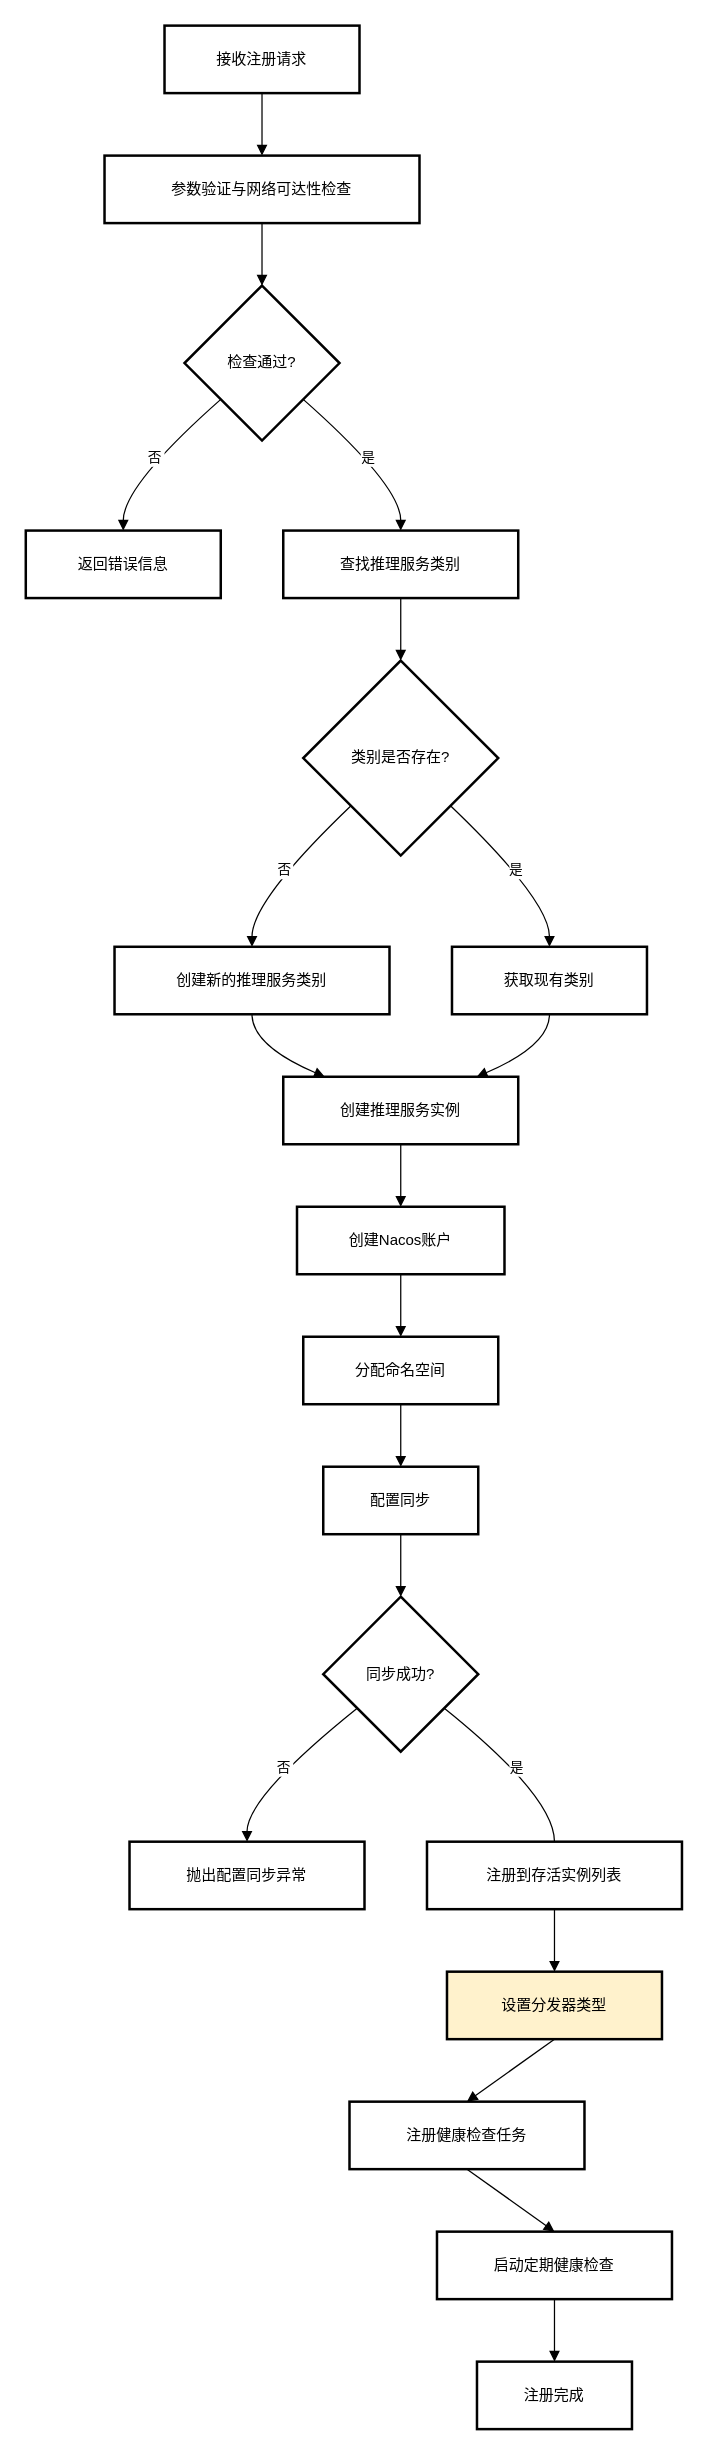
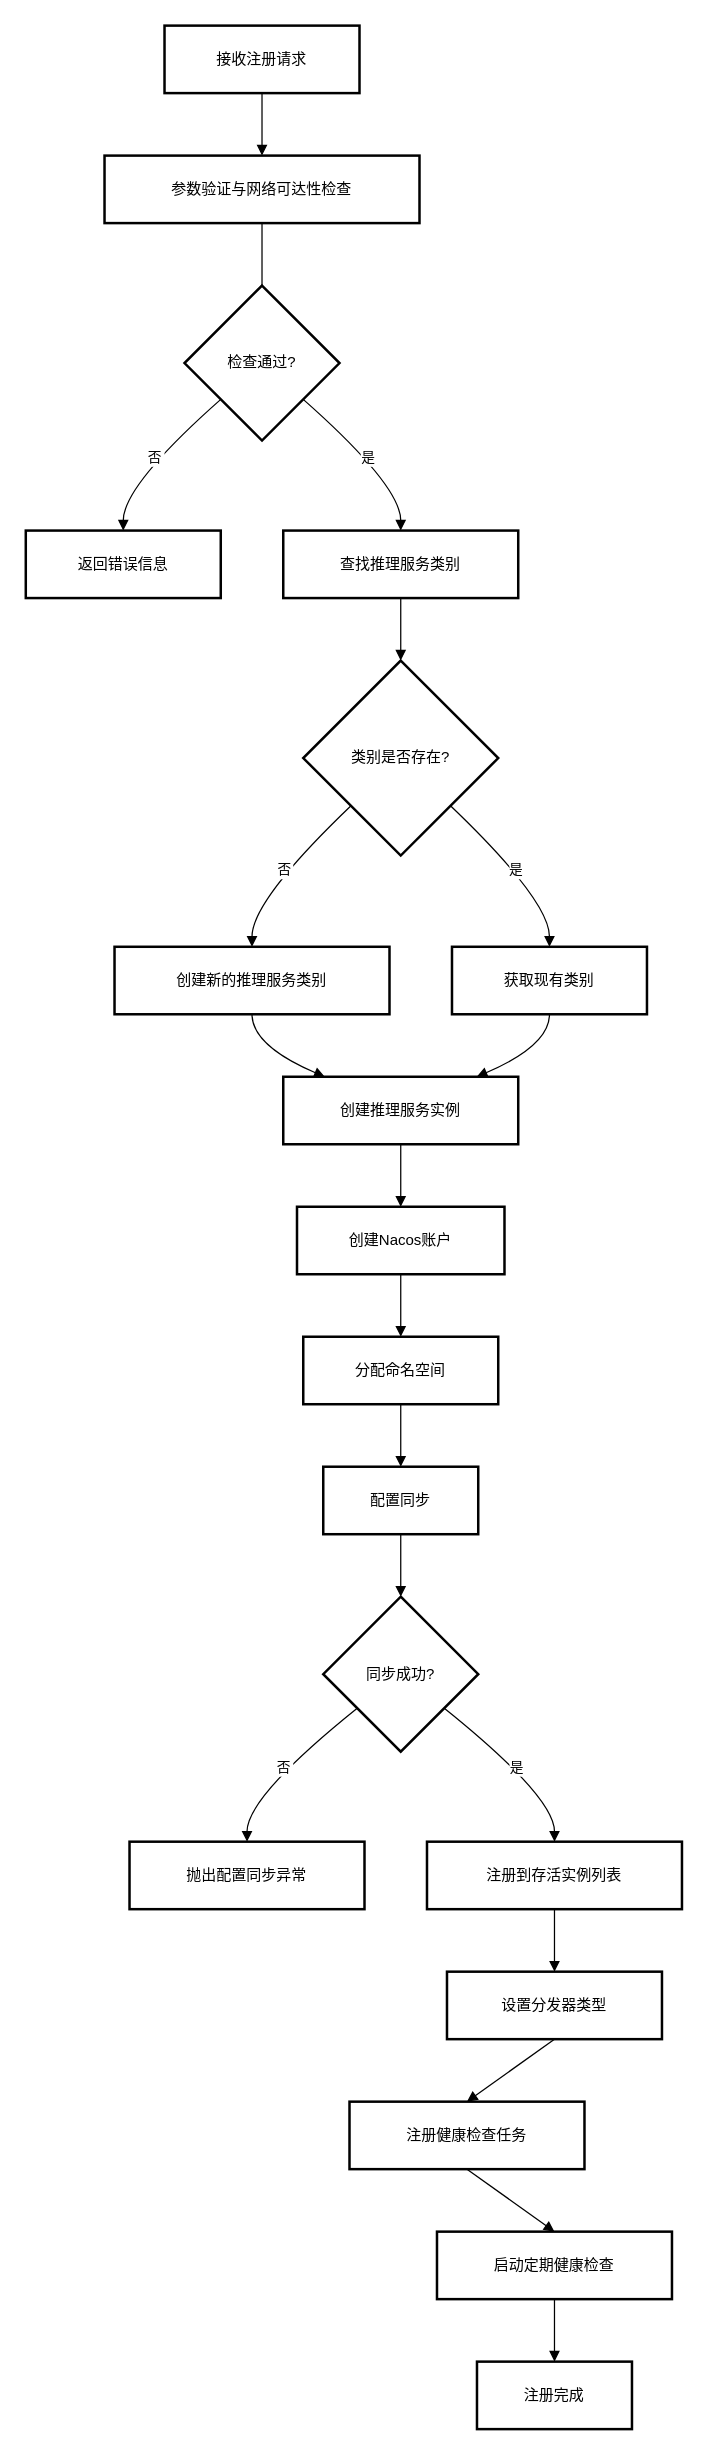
edge "参数验证与网络可达性检查" -> "检查通过?": arrowhead block -> none
edge "同步成功?" -- "注册到存活实例列表": arrowhead none -> block
node "设置分发器类型": fillcolor #fff2cc -> #ffffff
